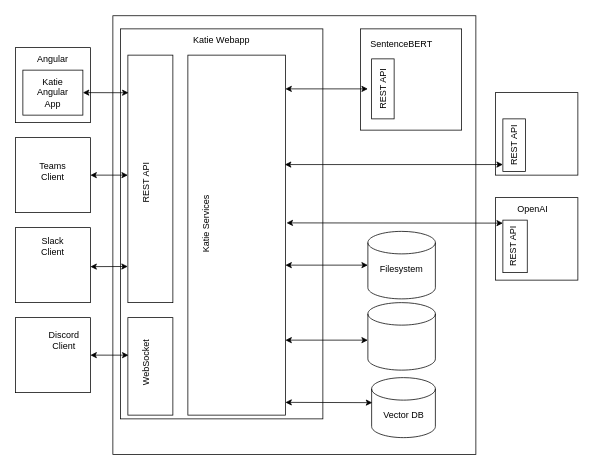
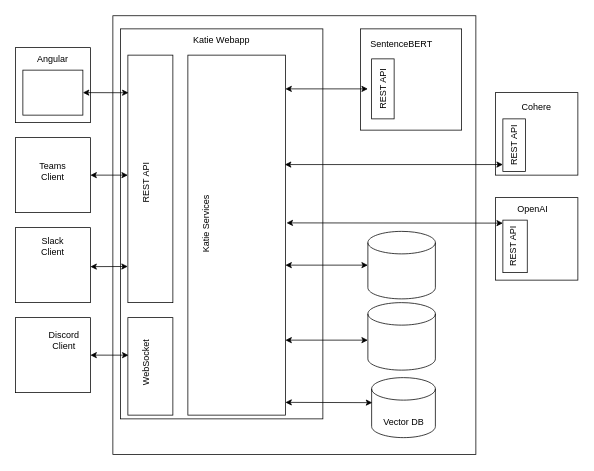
node "Katie Angular App": removed
node "Cohere": added
node "Filesystem": removed
node "Vector DB": moved (404, 415) -> (404, 423)
